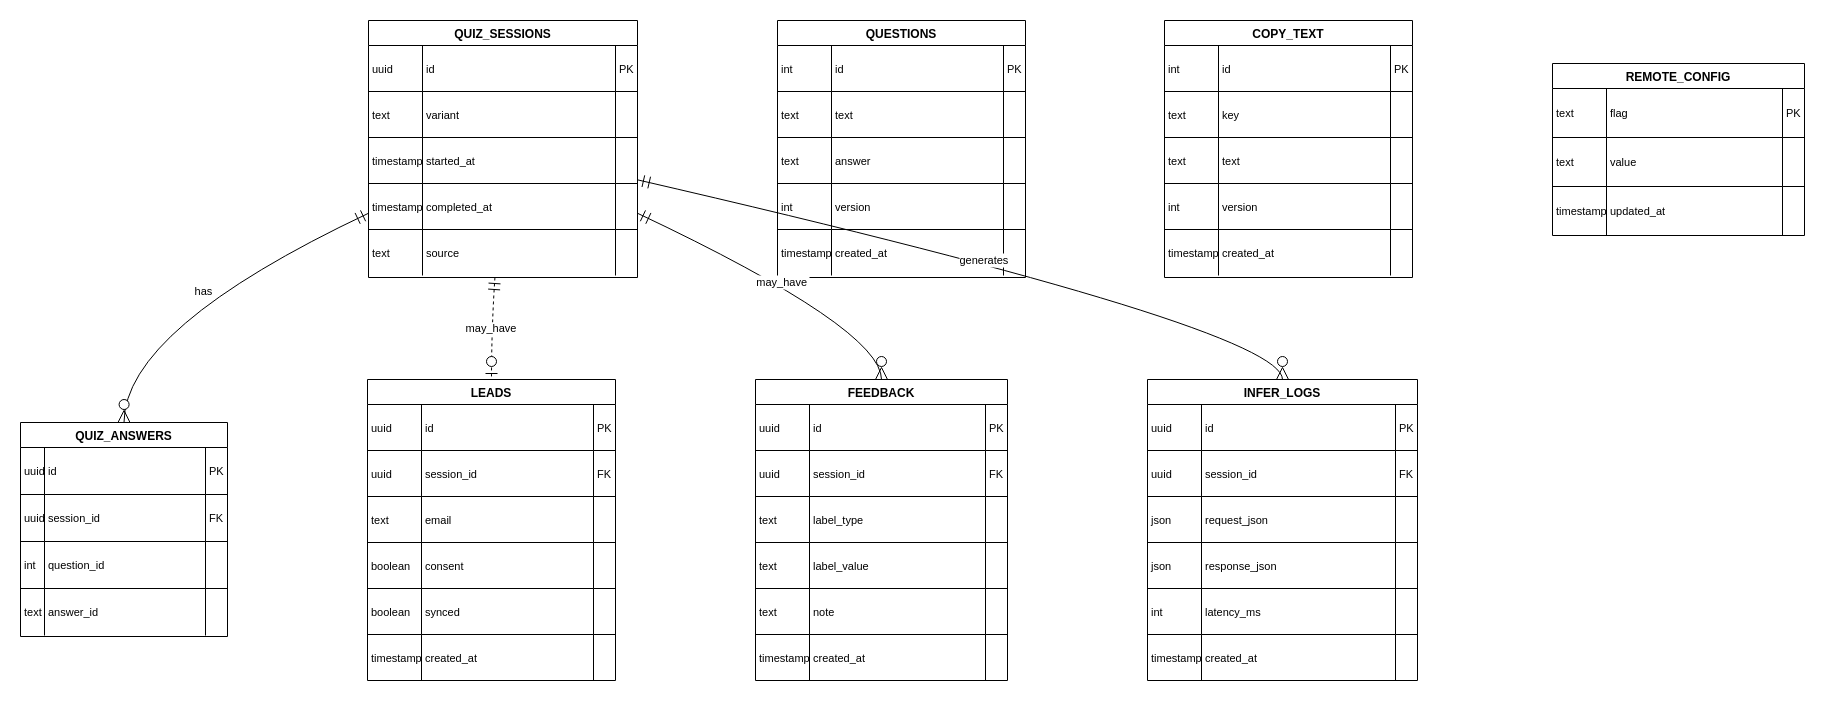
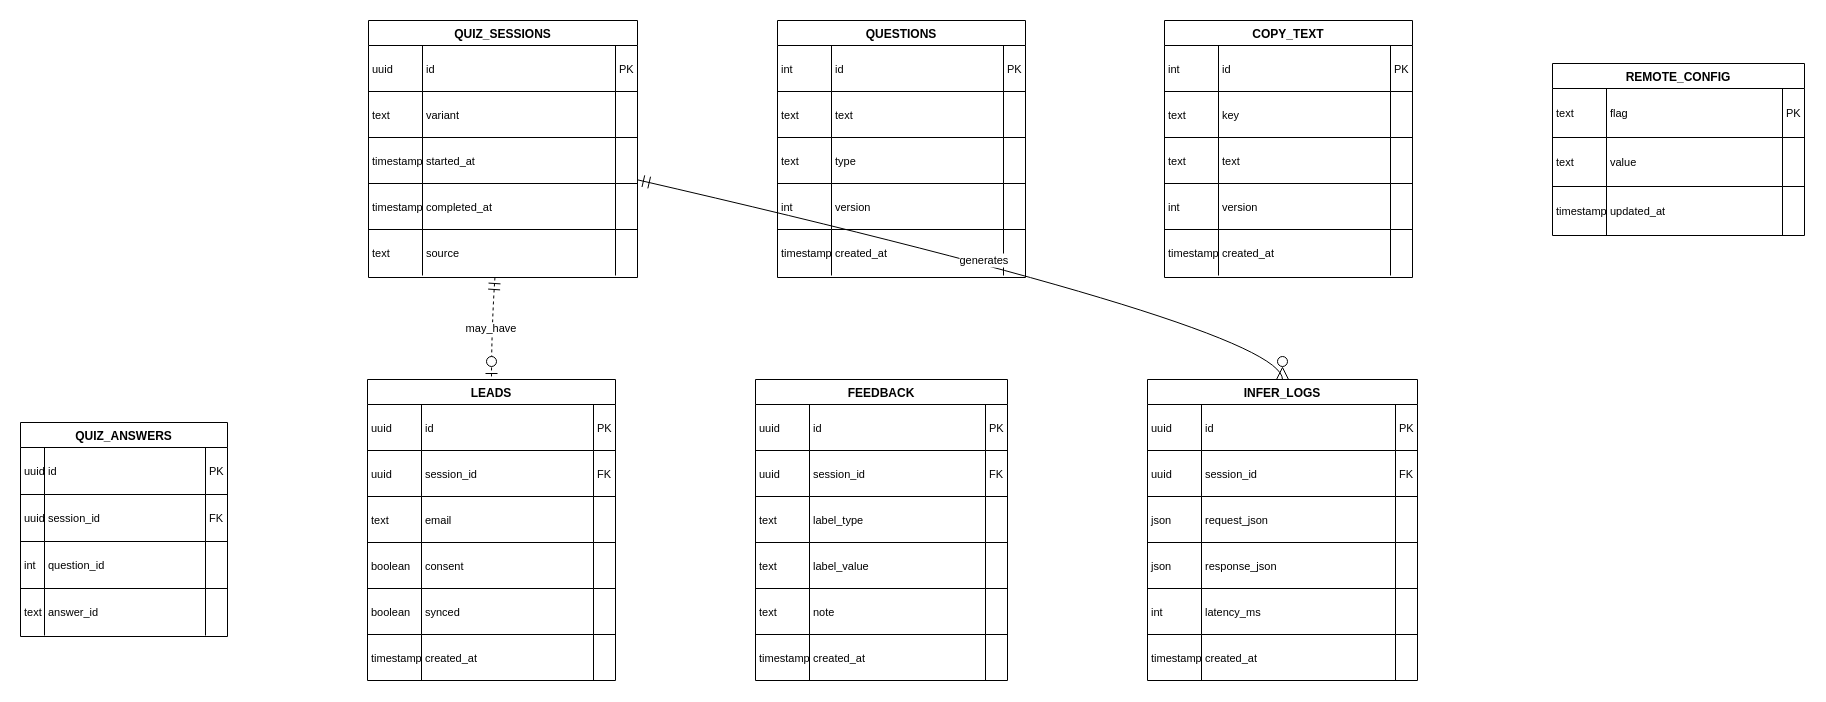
node "answer": label "answer" -> "type"
edge "QUIZ_SESSIONS" -- "FEEDBACK": removed, label "may_have"
edge "QUIZ_SESSIONS" -- "QUIZ_ANSWERS": removed, label "has"
